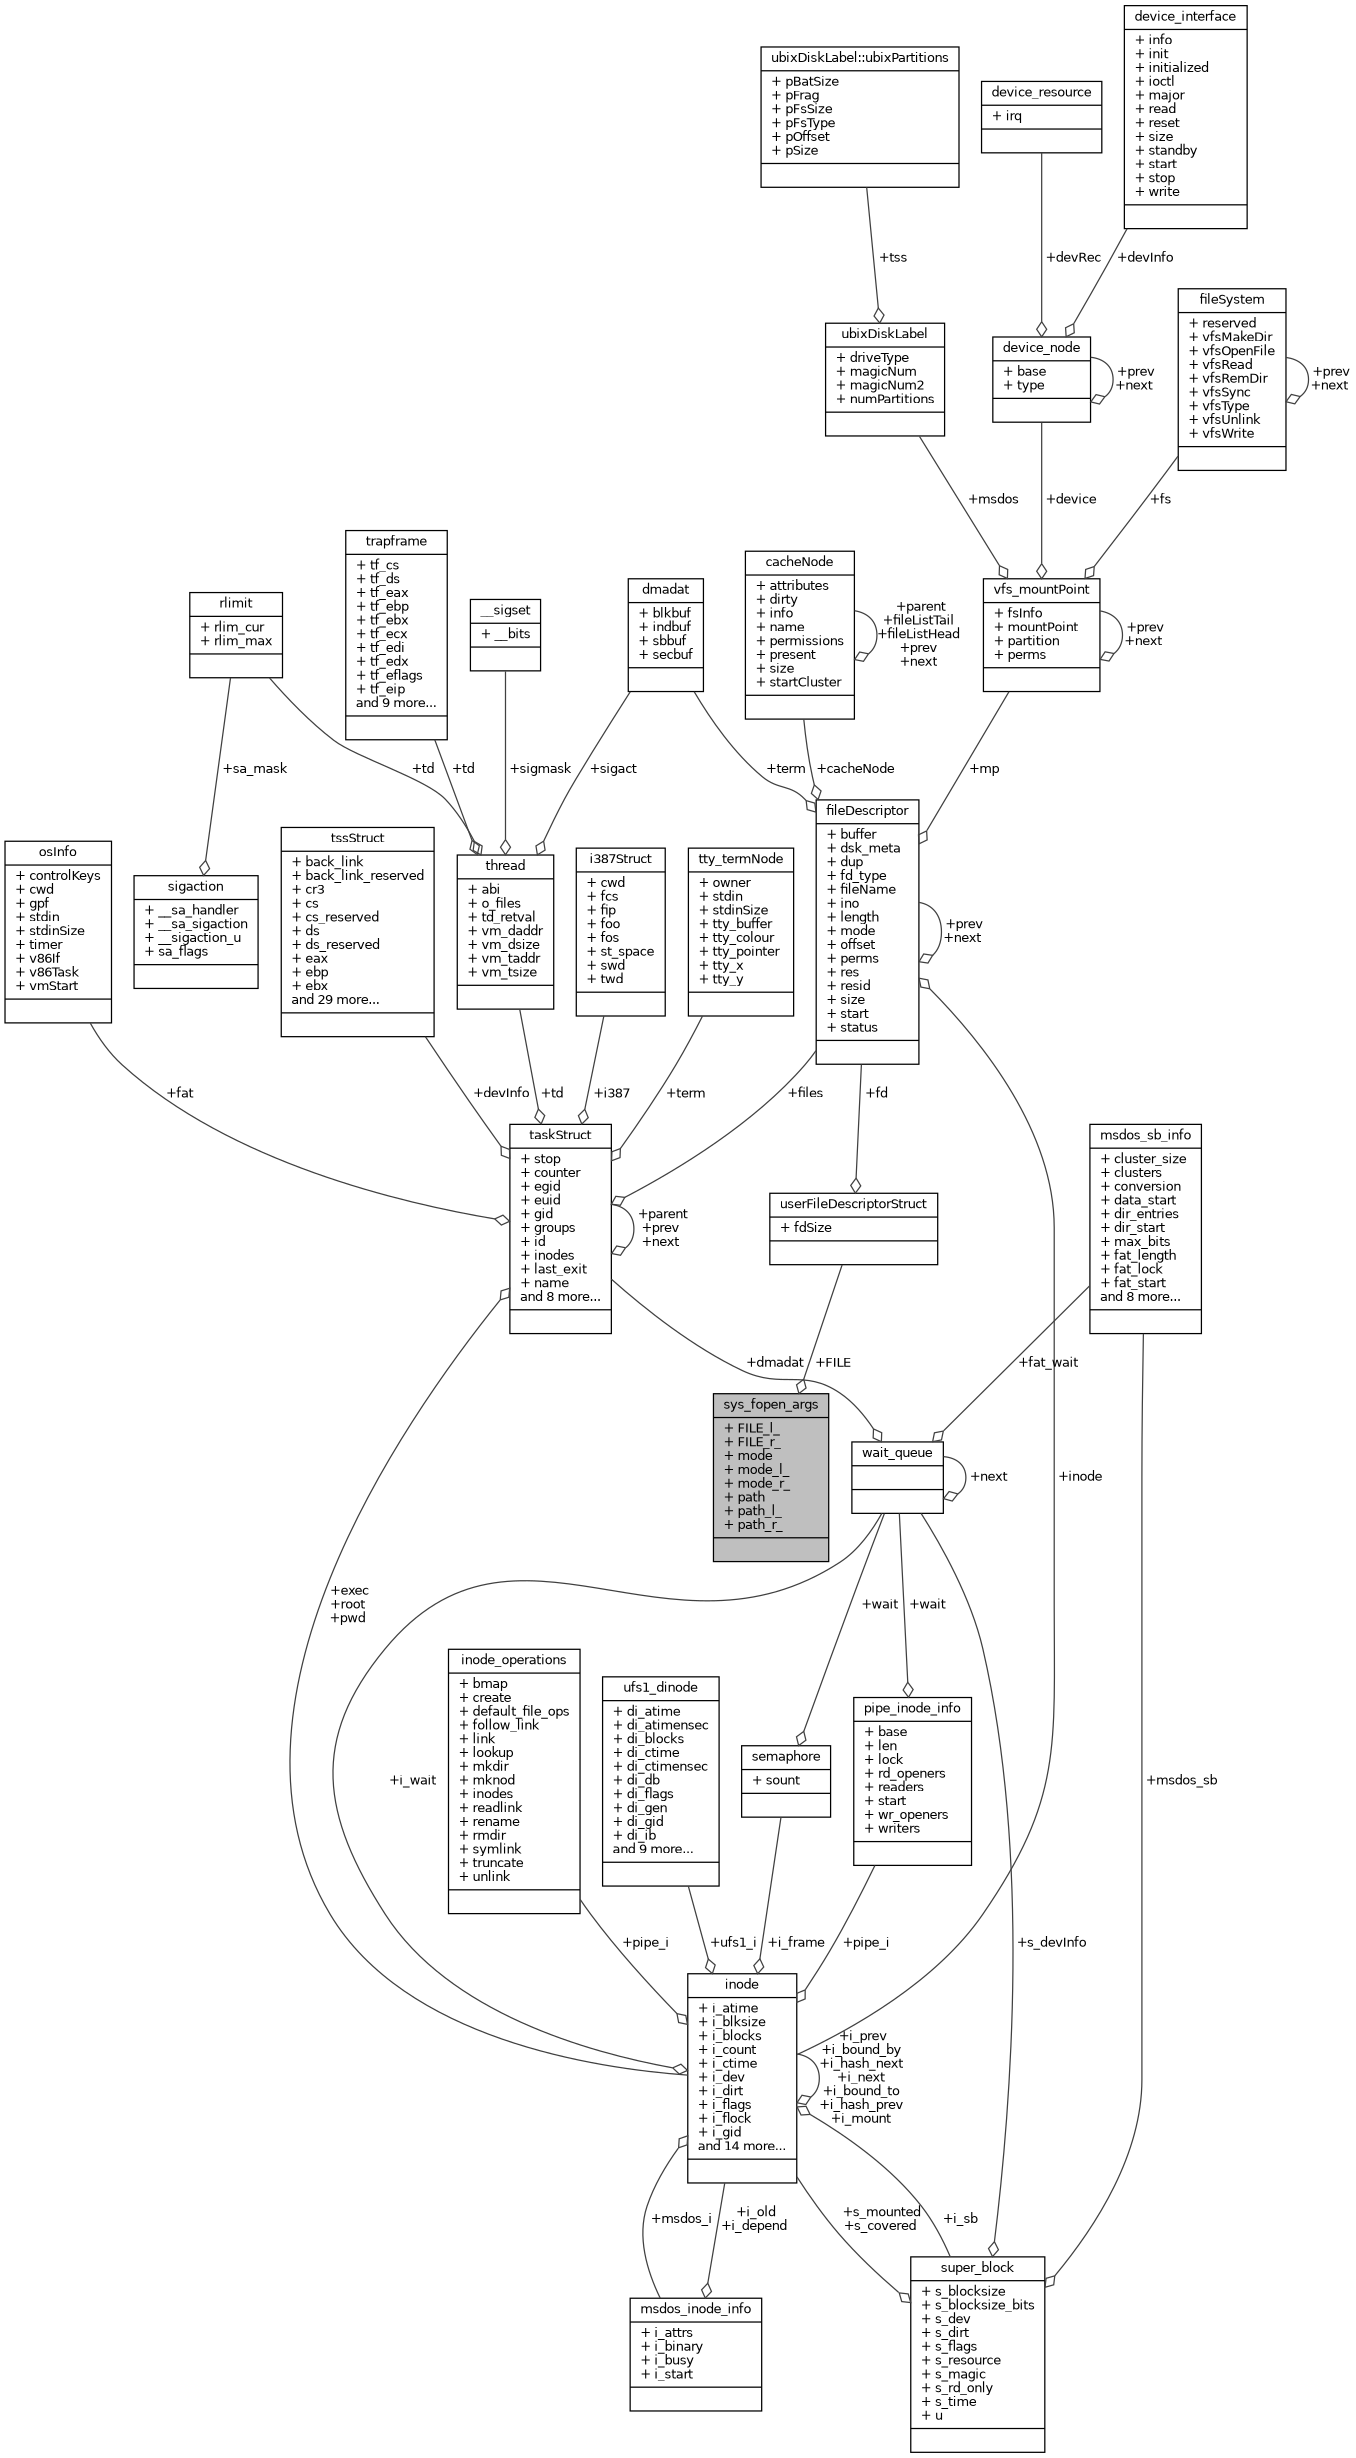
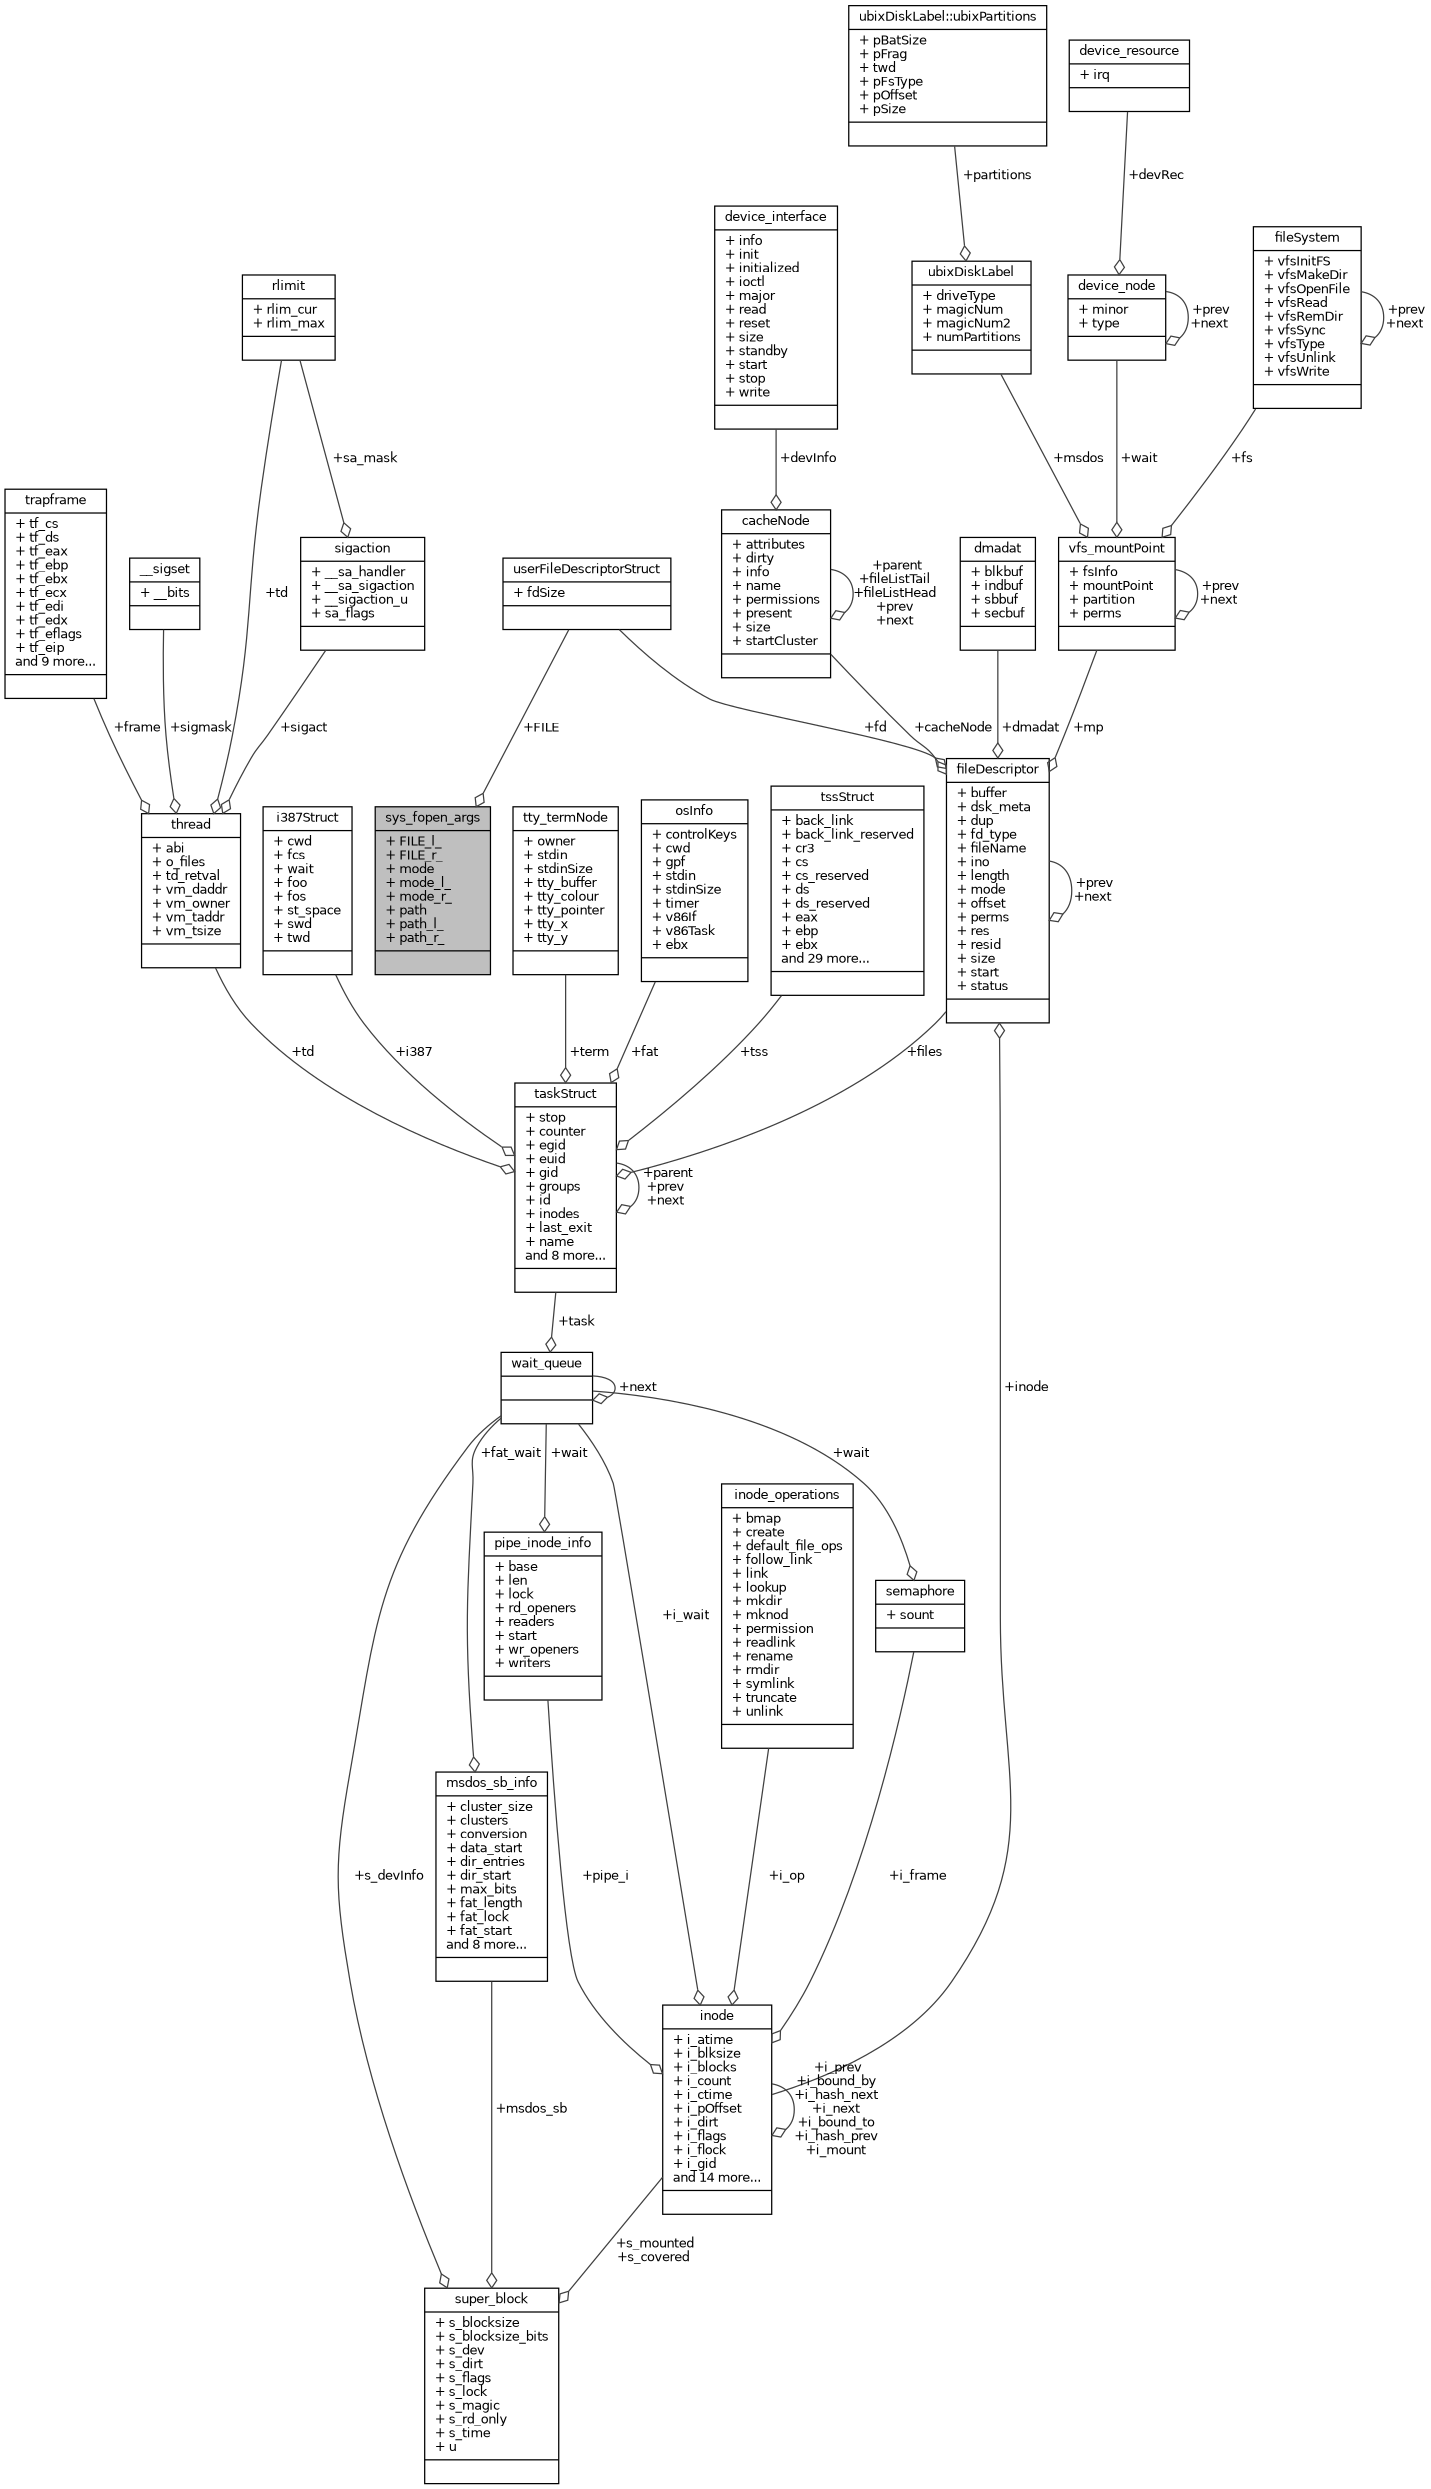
node "ubixDiskLabel::ubixPartitions": text "+ pFsSize" -> "+ twd"
edge "ubixDiskLabel::ubixPartitions" -> "ubixDiskLabel": label " +tss" -> " +partitions"
edge "device_interface" -> "device_node": now "device_interface" -> "cacheNode"
node "fileSystem": text "+ reserved" -> "+ vfsInitFS"
node "device_node": text "+ base" -> "+ minor"
edge "device_node" -> "vfs_mountPoint": label " +device" -> " +wait"
edge "dmadat" -> "thread": now "sigaction" -> "thread"
edge "trapframe" -> "thread": label " +td" -> " +frame"
edge "dmadat" -> "fileDescriptor": label " +term" -> " +dmadat"
node "i387Struct": text "+ fip" -> "+ wait"
node "thread": text "+ vm_dsize" -> "+ vm_owner"
node "osInfo": text "+ vmStart" -> "+ ebx"
edge "tssStruct" -> "taskStruct": label " +devInfo" -> " +tss"
edge "fileDescriptor" -> "userFileDescriptorStruct": reversed
edge "msdos_sb_info" -> "wait_queue": reversed
edge "taskStruct" -> "wait_queue": label " +dmadat" -> " +task"
node "ufs1_dinode": removed
edge "inode" -> "taskStruct": removed, label "+exec +root +pwd"
node "inode_operations": text "+ inodes" -> "+ permission"
edge "inode_operations" -> "inode": label " +pipe_i" -> " +i_op"
node "inode": text "+ i_dev" -> "+ i_pOffset"
edge "super_block" -> "inode": removed, label "+i_sb"
node "msdos_inode_info": removed
node "super_block": text "+ s_resource" -> "+ s_lock"
